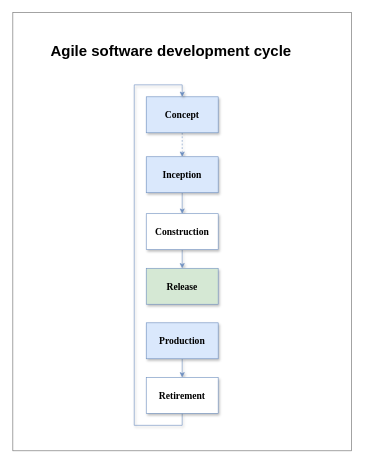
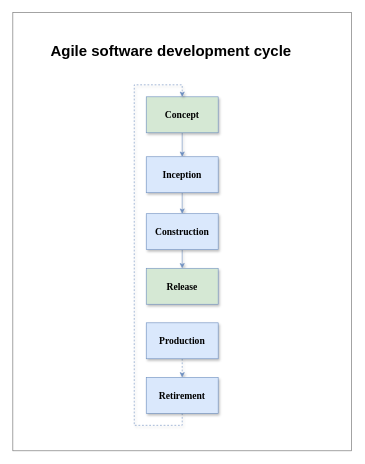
node "Concept": fillcolor #dae8fc -> #d5e8d4
edge "Concept" -> "Inception": style dashed -> solid
node "Construction": fillcolor #ffffff -> #dae8fc
edge "Retirement" -> "Concept": style solid -> dashed
edge "Production" -> "Retirement": style solid -> dashed
node "Retirement": fillcolor #ffffff -> #dae8fc
